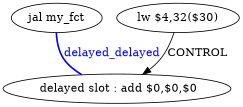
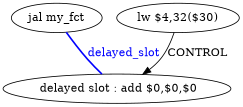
edge "jal my_fct" -- "delayed slot : add $0,$0,$0": label "delayed_delayed" -> "delayed_slot"
